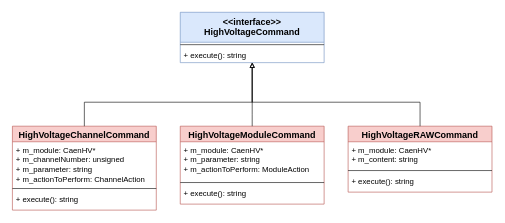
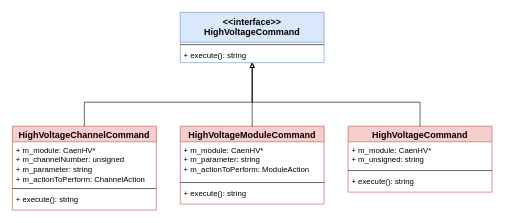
node "HighVoltageRAWCommand": label "HighVoltageRAWCommand" -> "HighVoltageCommand"
node "+ m_module: CaenHV* + m_content: string": label "+ m_module: CaenHV* + m_content: string" -> "+ m_module: CaenHV* + m_unsigned: string"
